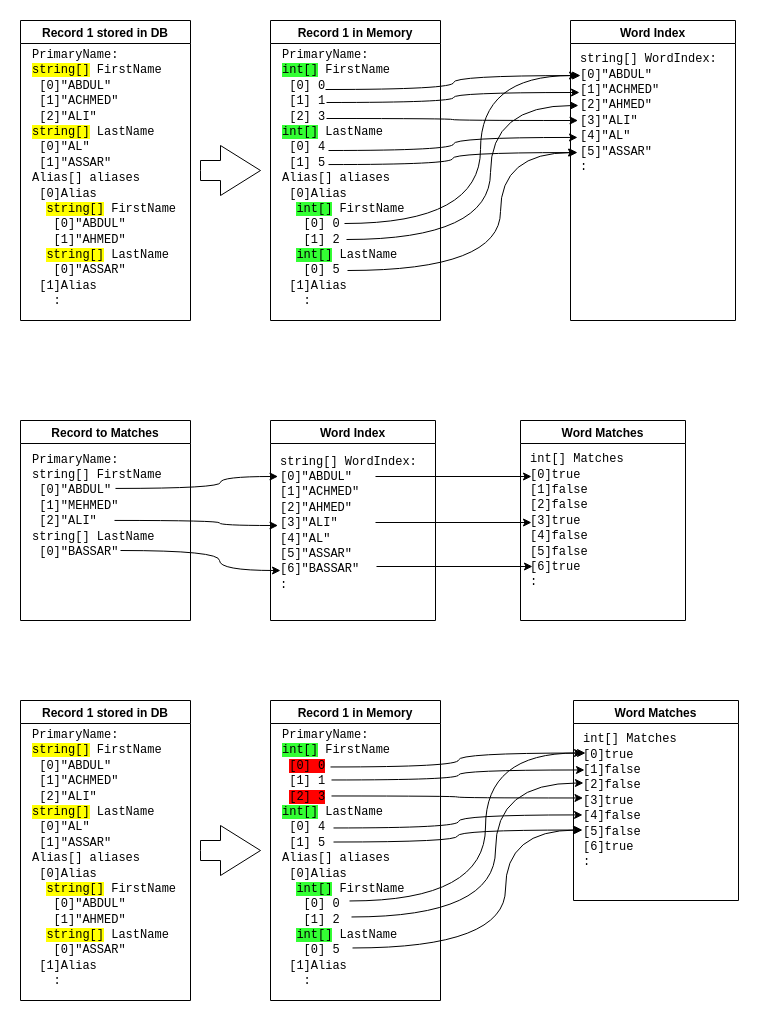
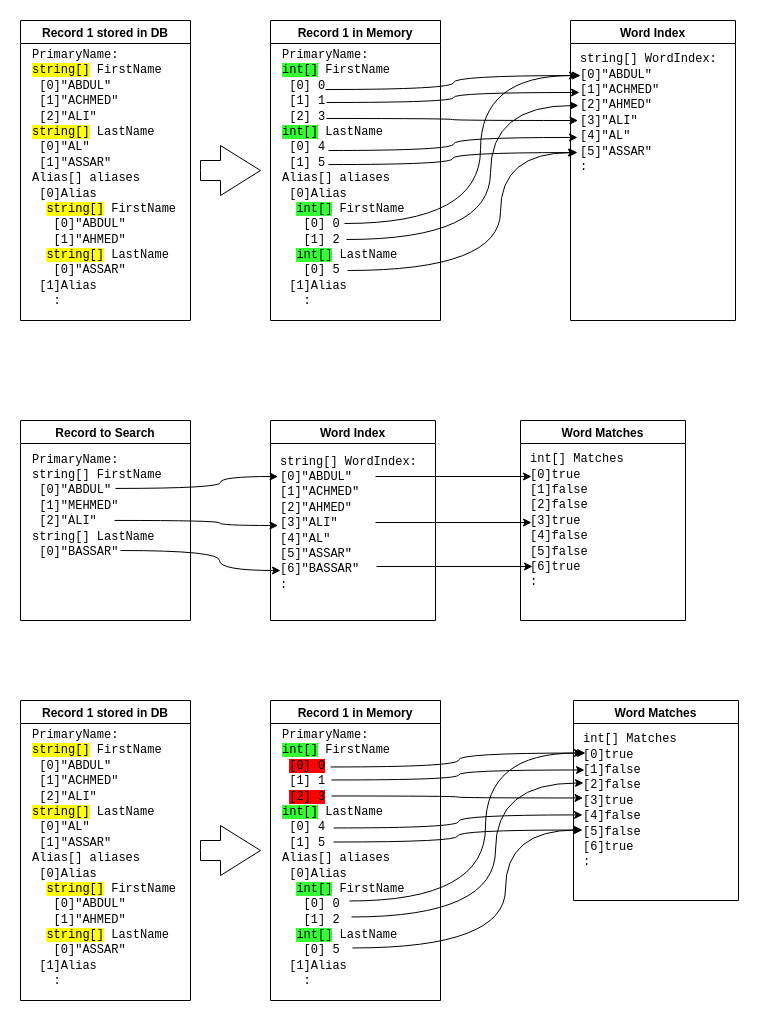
node "Record to Matches": label "Record to Matches" -> "Record to Search"
